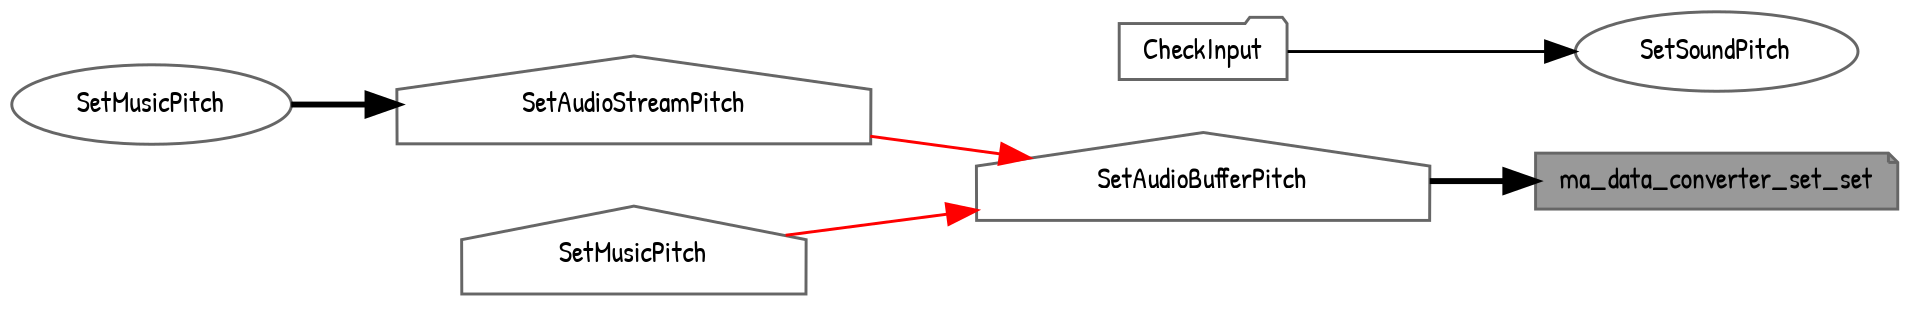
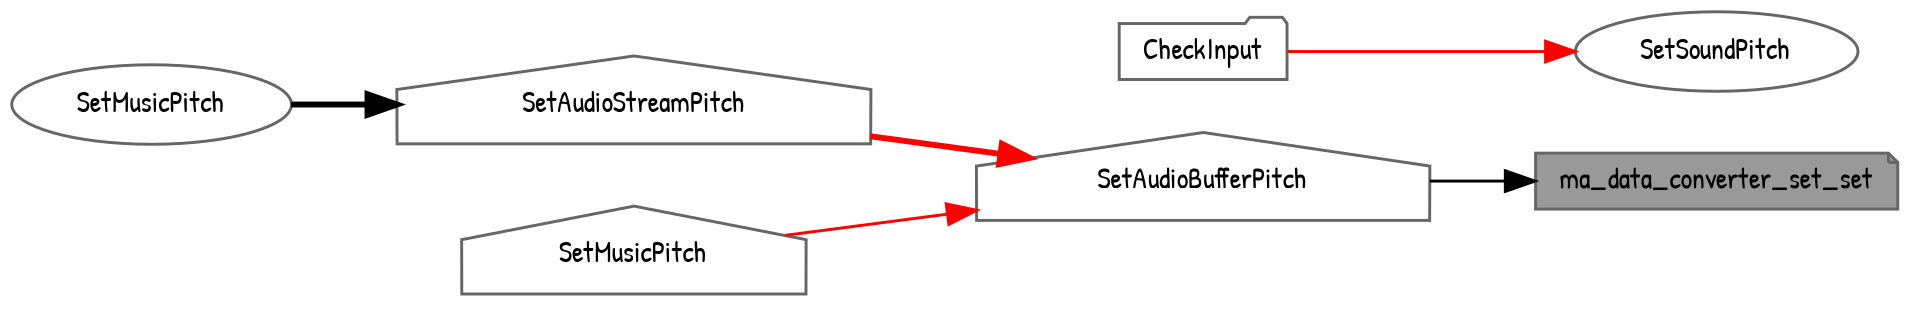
edge "CheckInput" -> "SetSoundPitch": color black -> red
edge "SetAudioStreamPitch" -> "SetAudioBufferPitch": style solid -> bold
edge "SetAudioBufferPitch" -> "ma_data_converter_set_set": style bold -> solid
